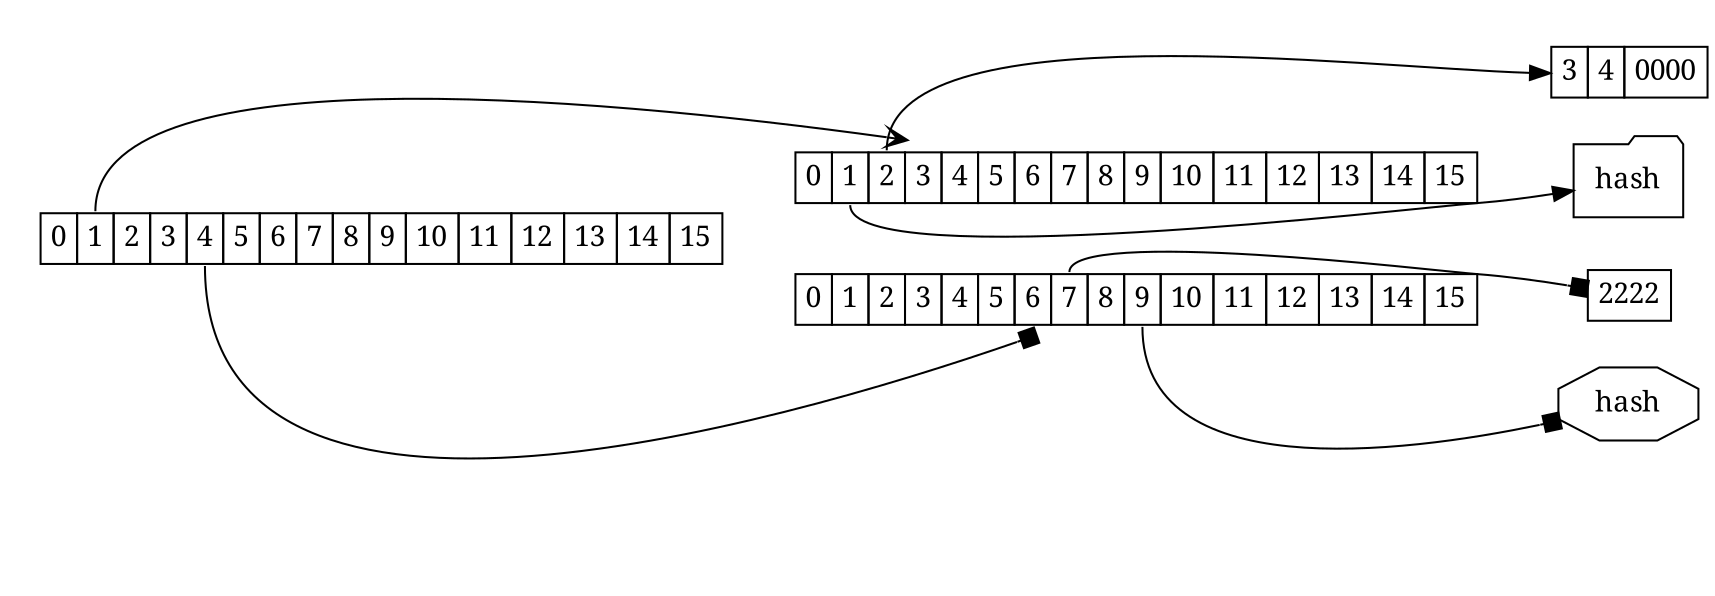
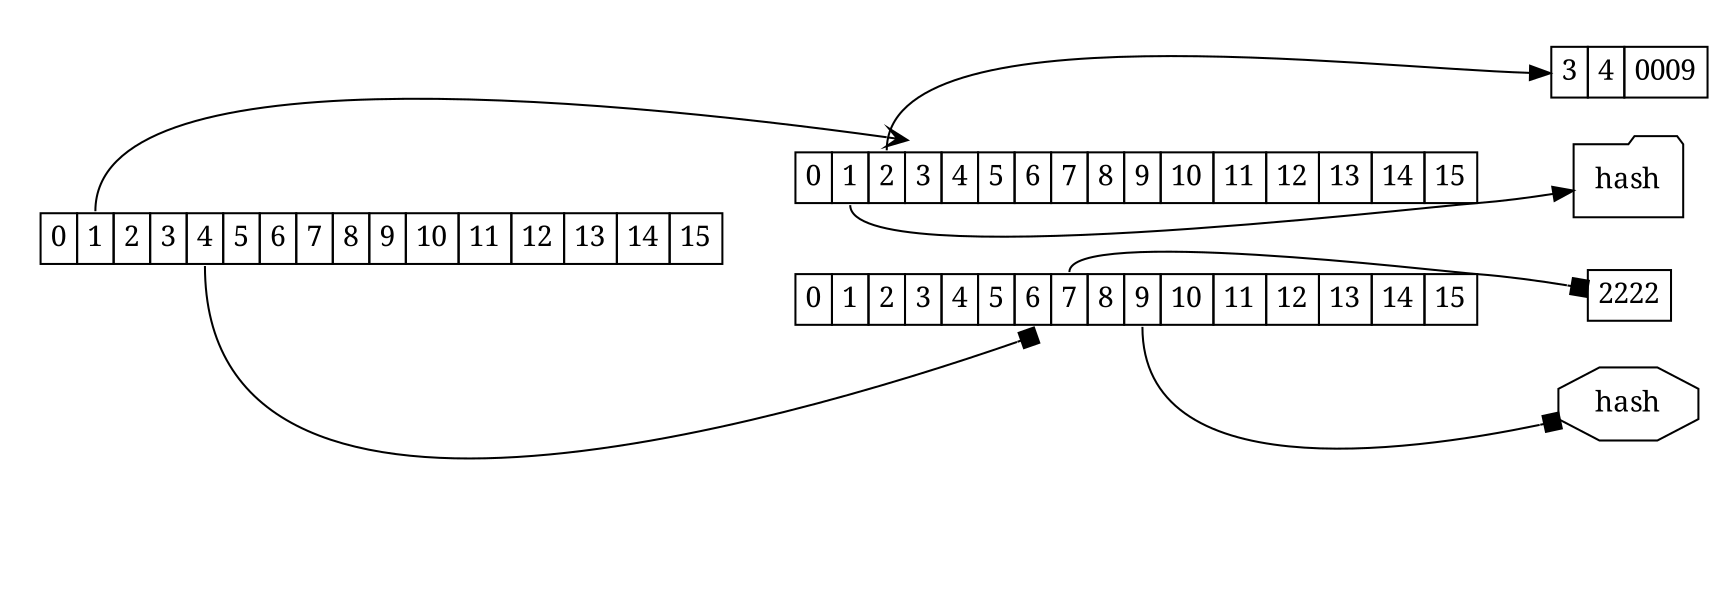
node "3": text "0000" -> "0009"
